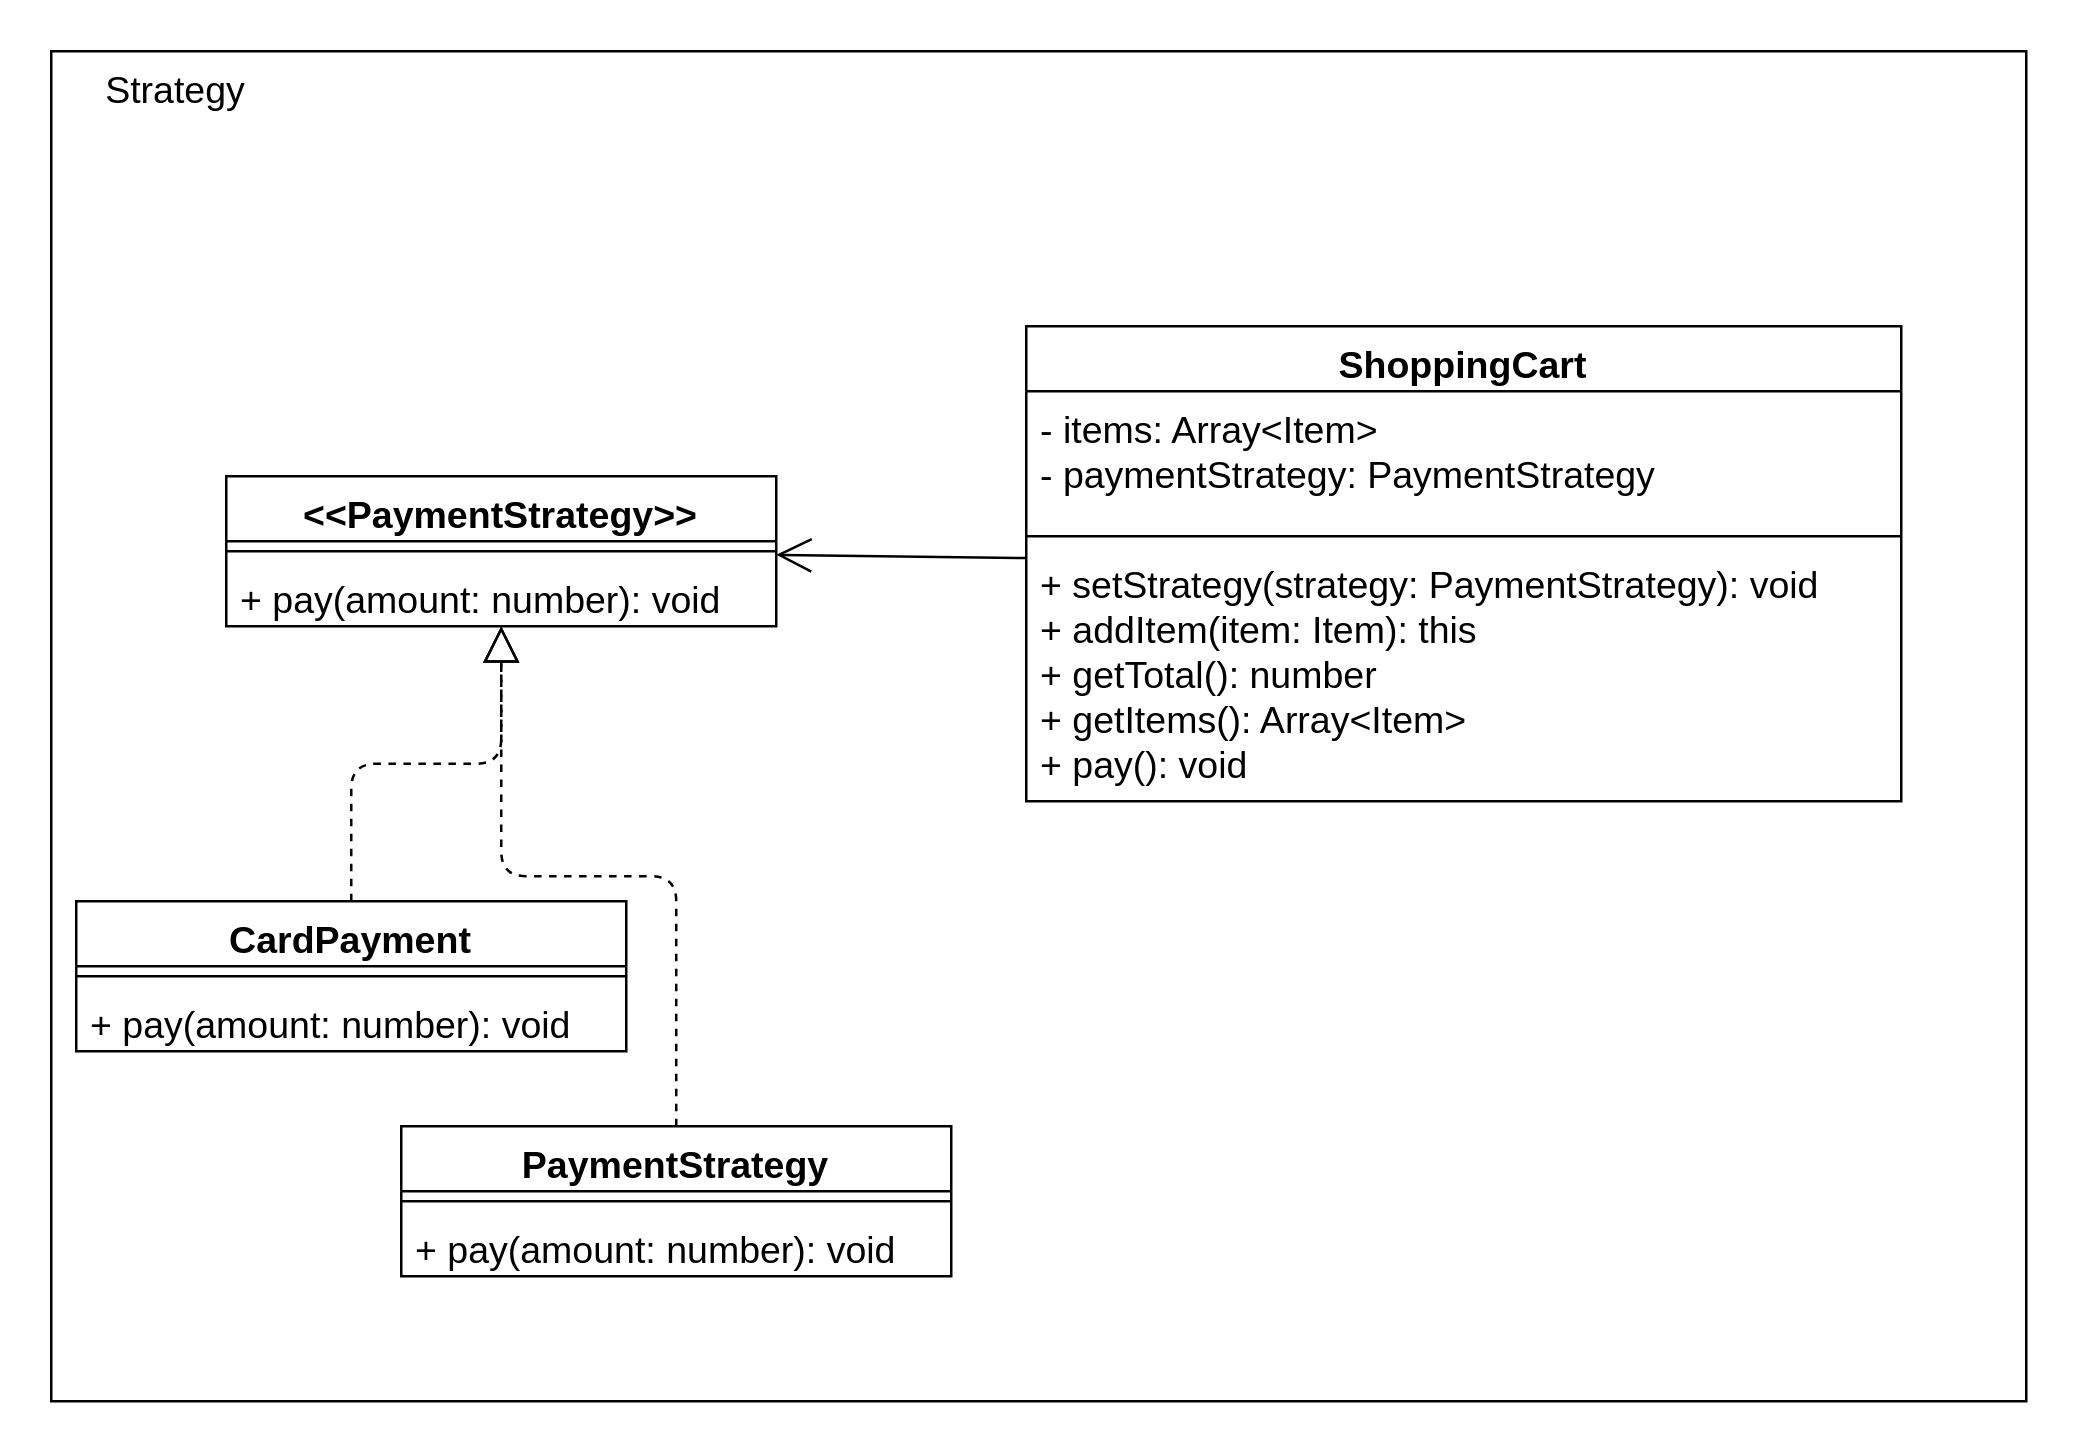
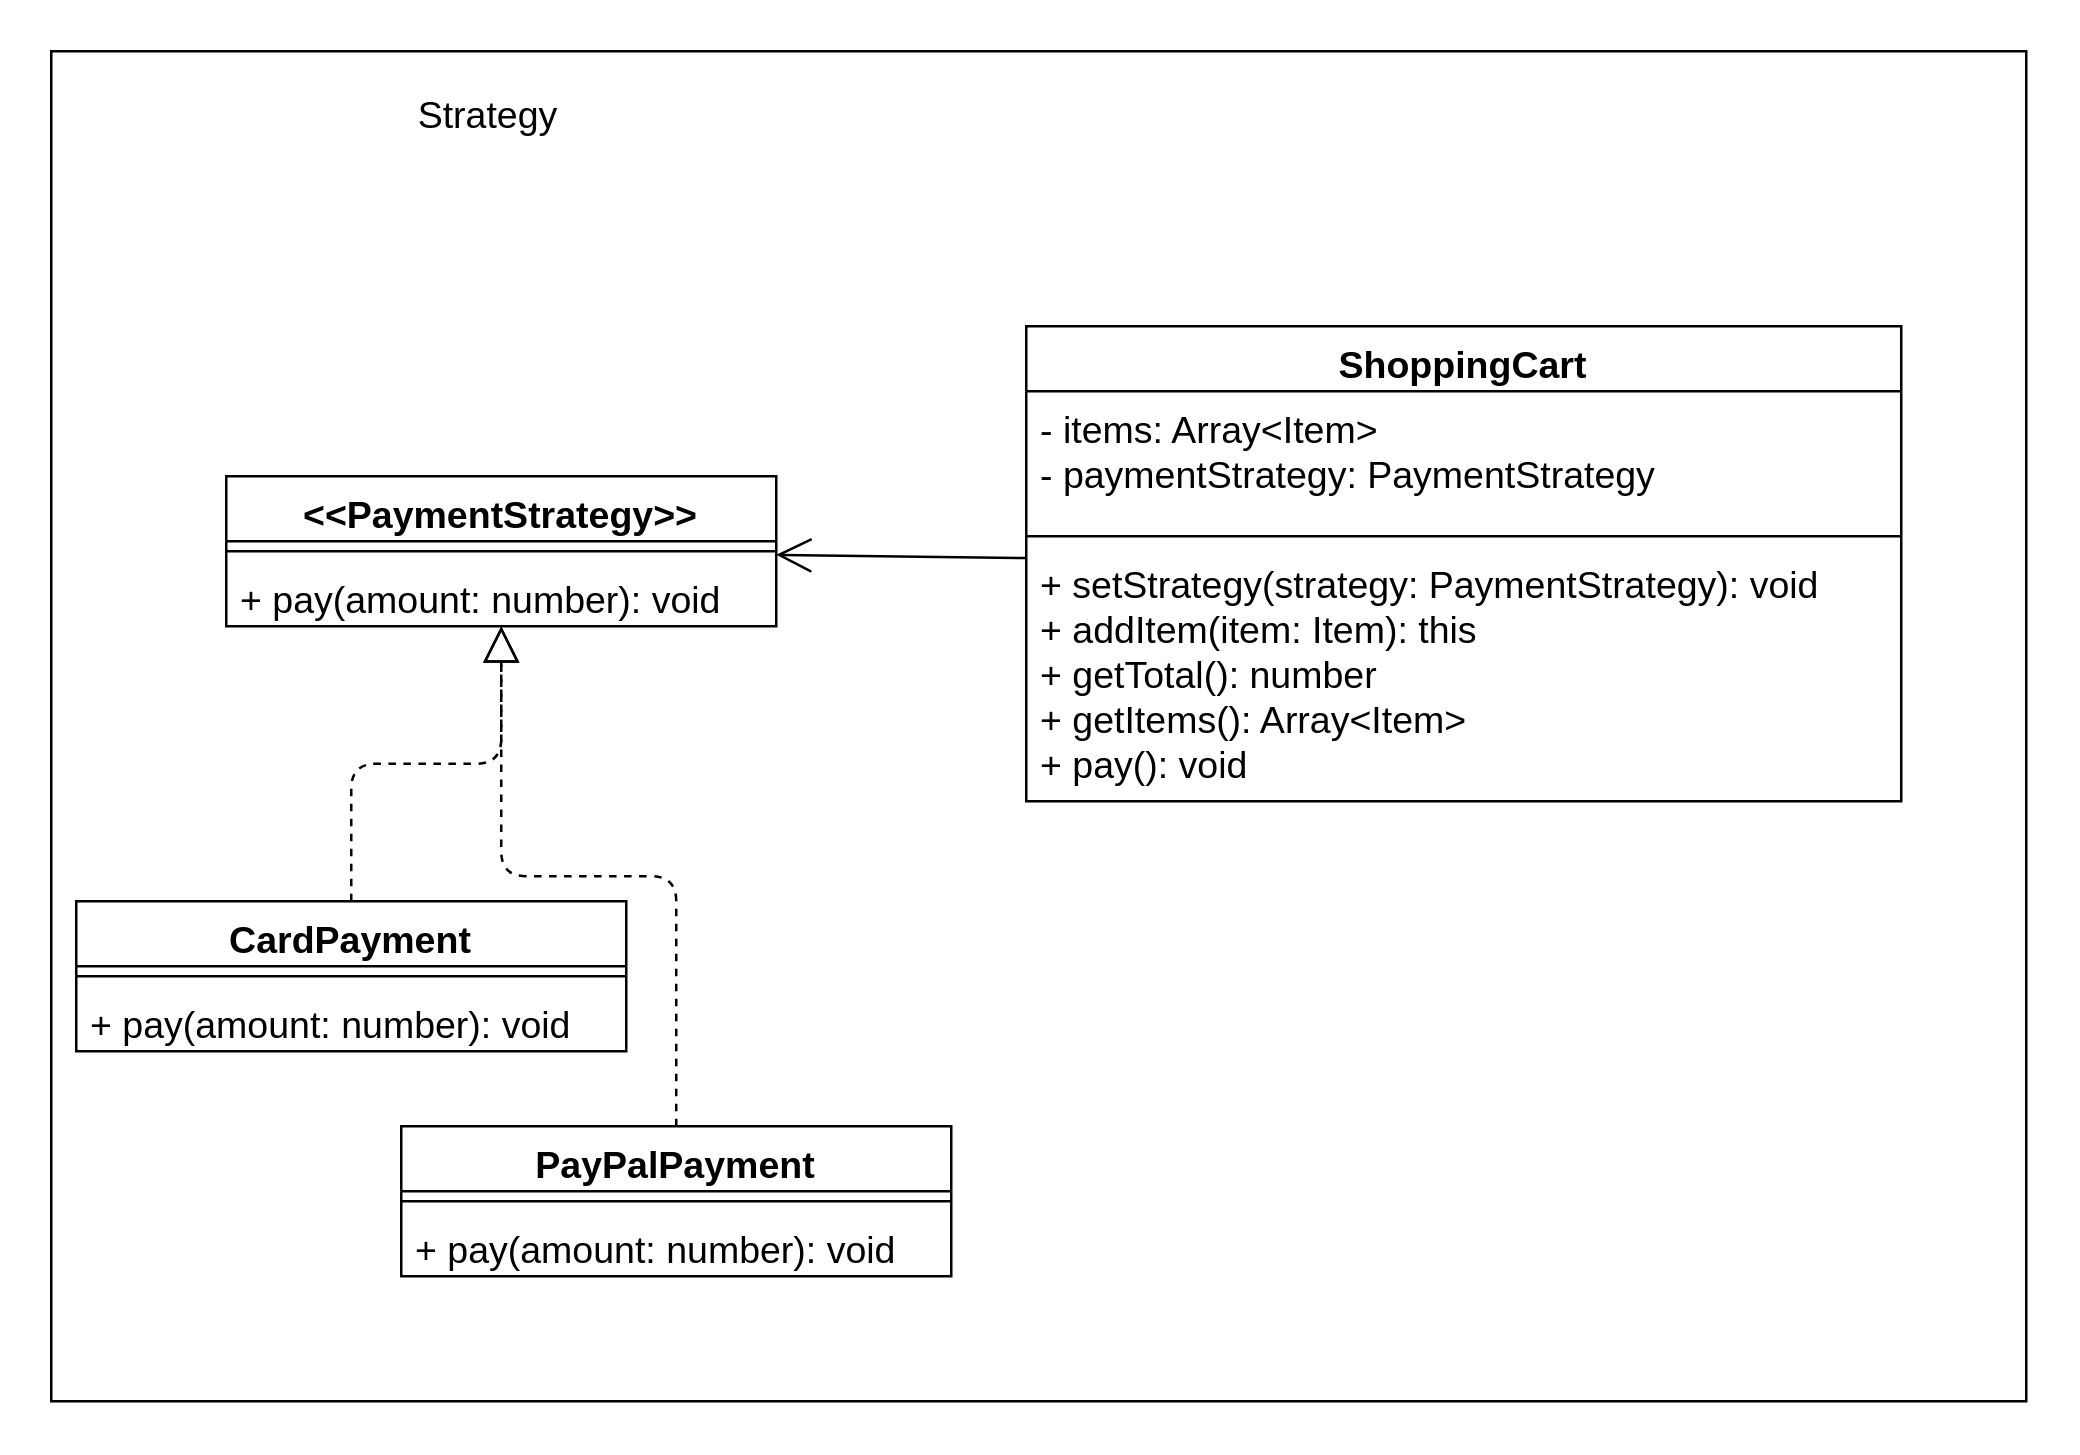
node "Strategy": moved (176, 89) -> (489, 114)
node "PaymentStrategy": label "PaymentStrategy" -> "PayPalPayment"
